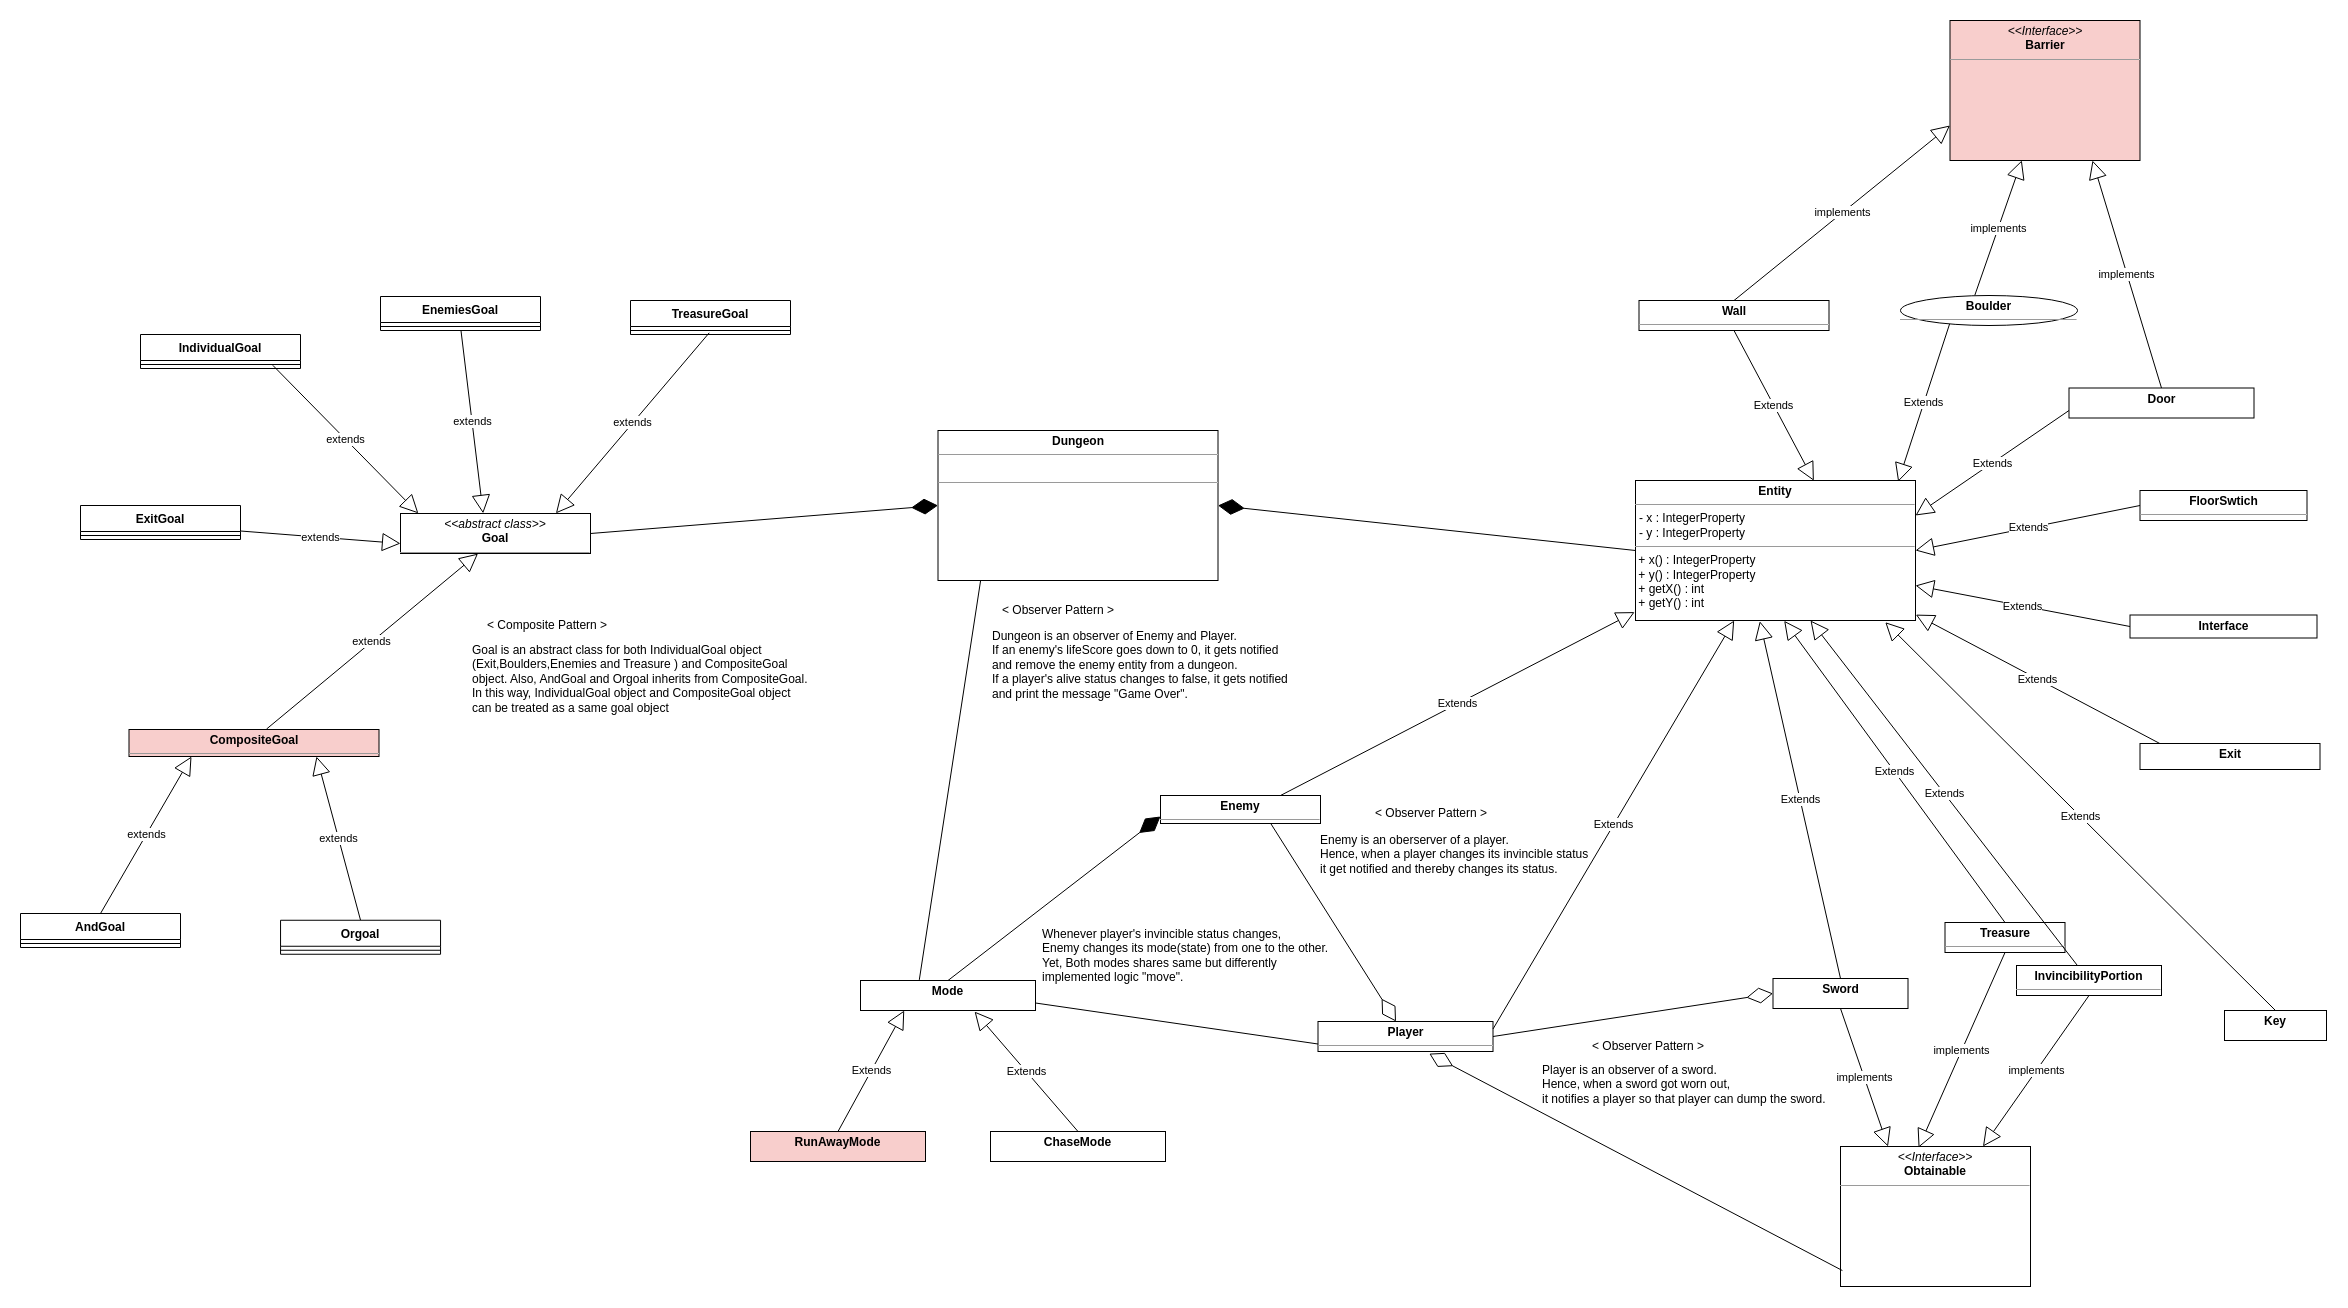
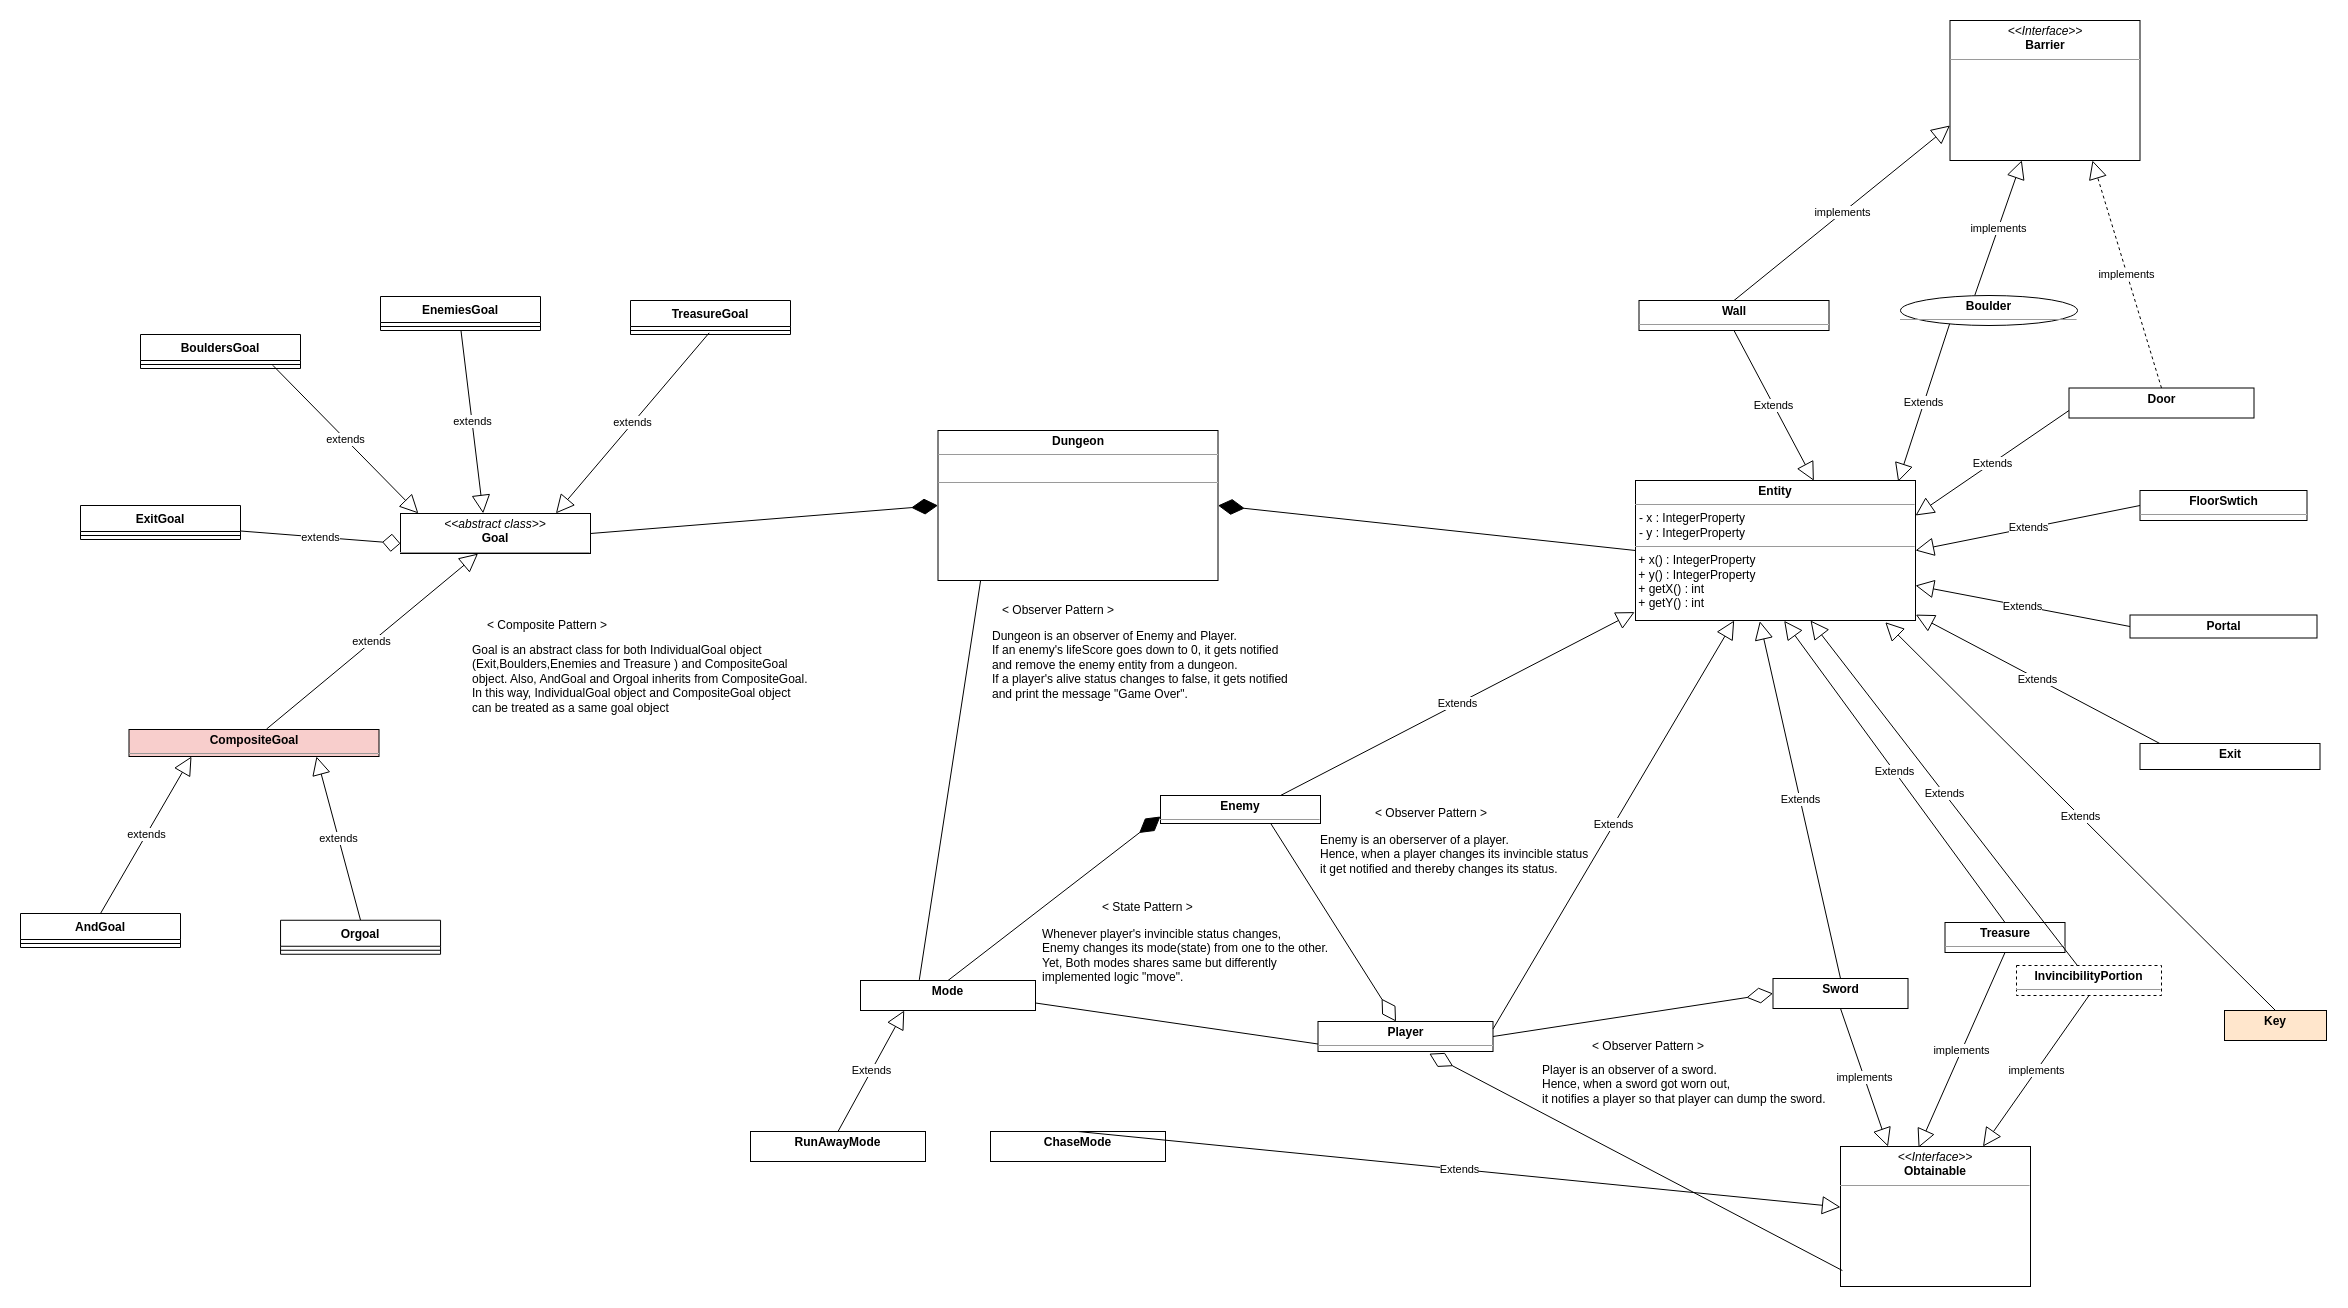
node "<<Interface>> Barrier": fillcolor #f8cecc -> #ffffff
edge "Door" -> "<<Interface>> Barrier": style solid -> dashed
node "IndividualGoal": label "IndividualGoal" -> "BouldersGoal"
edge "ExitGoal" -> "<<abstract class>> Goal": arrowhead block -> diamond
node "Interface": label "Interface" -> "Portal"
node "< State Pattern >": added
node "InvincibilityPortion - -": style solid -> dashed
node "Key": fillcolor #ffffff -> #ffe6cc
edge "ChaseMode" -> "Mode": now "ChaseMode" -> "<<Interface>> Obtainable"
node "RunAwayMode": fillcolor #f8cecc -> #ffffff
